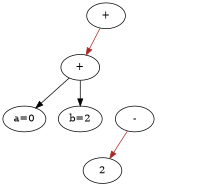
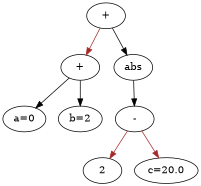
node "abs": added
node "c=20.0": added
